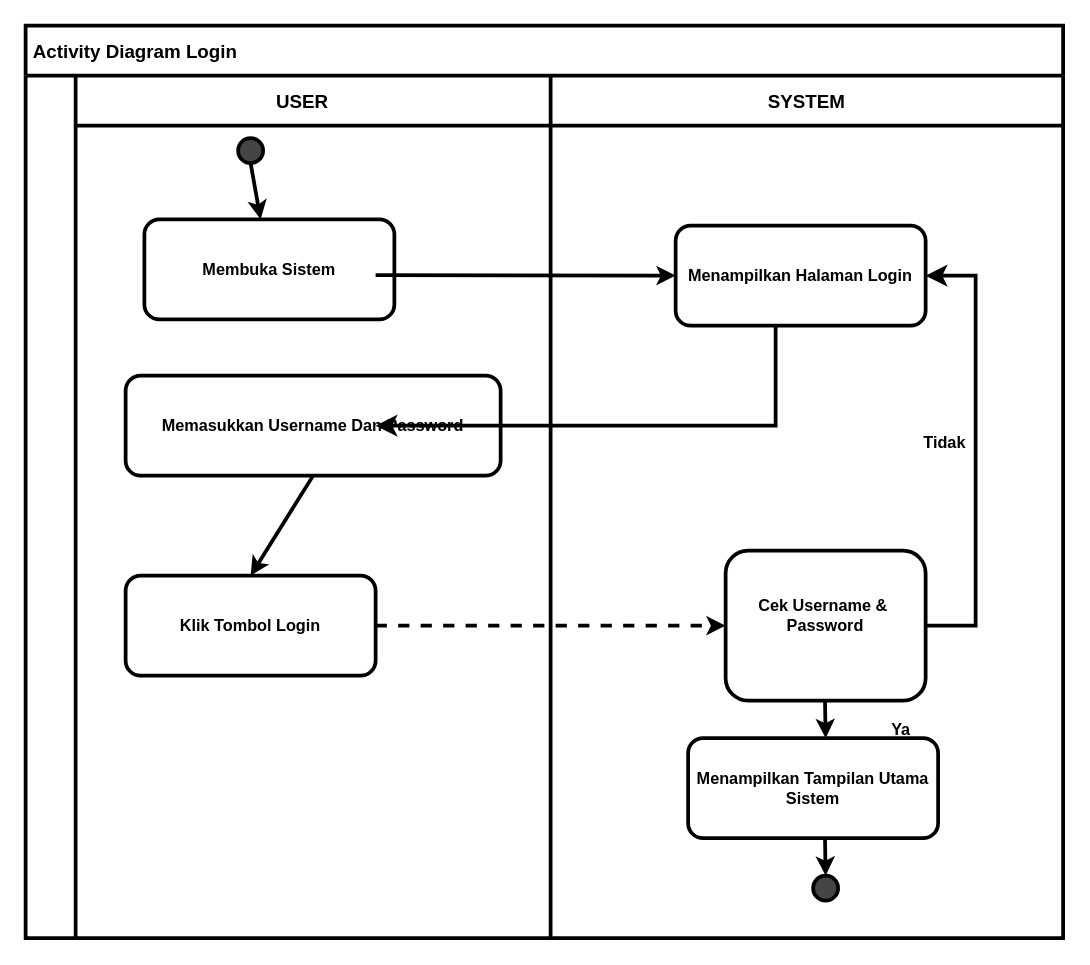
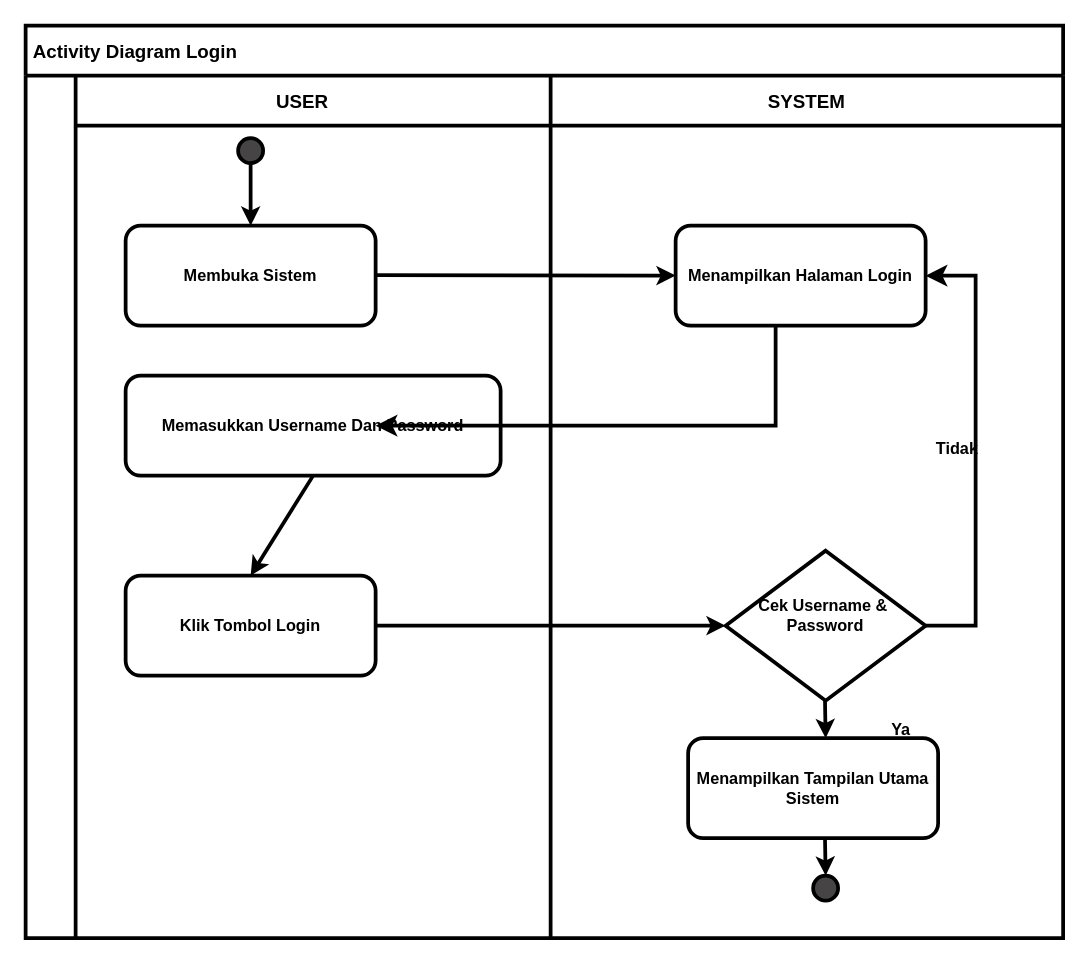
node "Membuka Sistem": moved (269, 269) -> (251, 276)
node "Tidak": moved (944, 442) -> (957, 448)
edge "Klik Tombol Login" -> "Cek Username & Password": style dashed -> solid
node "Cek Username & Password": shape rounded rectangle -> diamond
